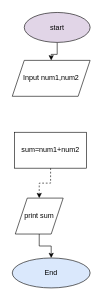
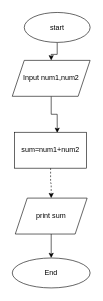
node "start": fillcolor #e1d5e7 -> #ffffff
edge "Input num1,num2" -> "sum=num1+num2": added
node "print sum": size 48x36 -> 72x36
node "End": fillcolor #dae8fc -> #ffffff
